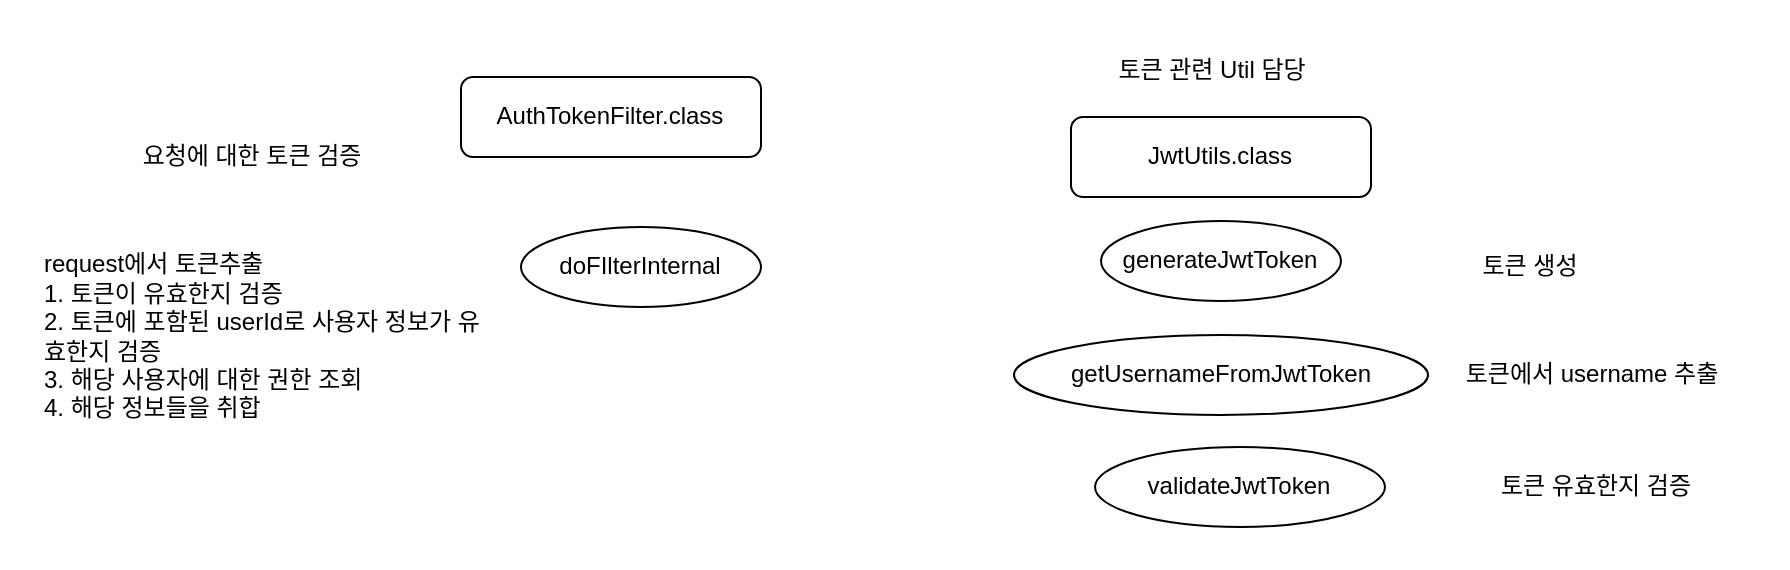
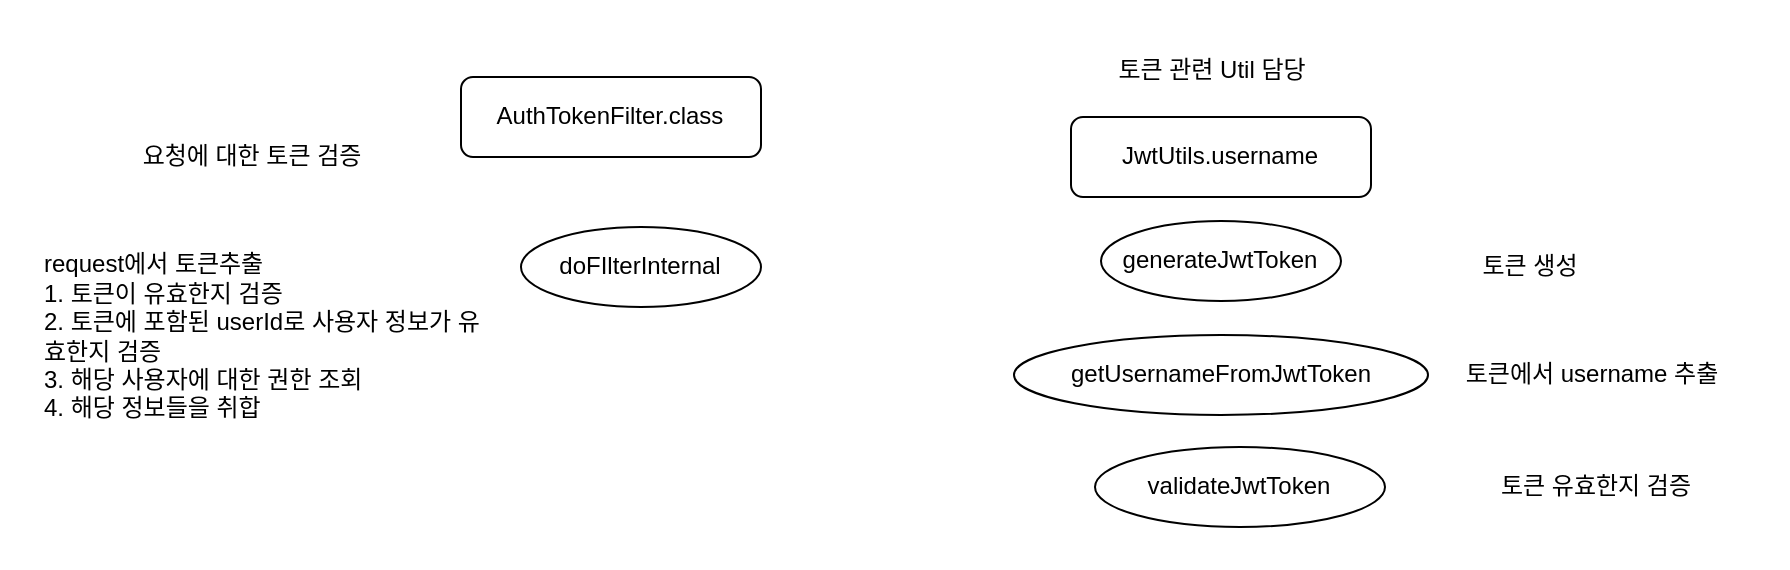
node "JwtUtils.class": label "JwtUtils.class" -> "JwtUtils.username"
